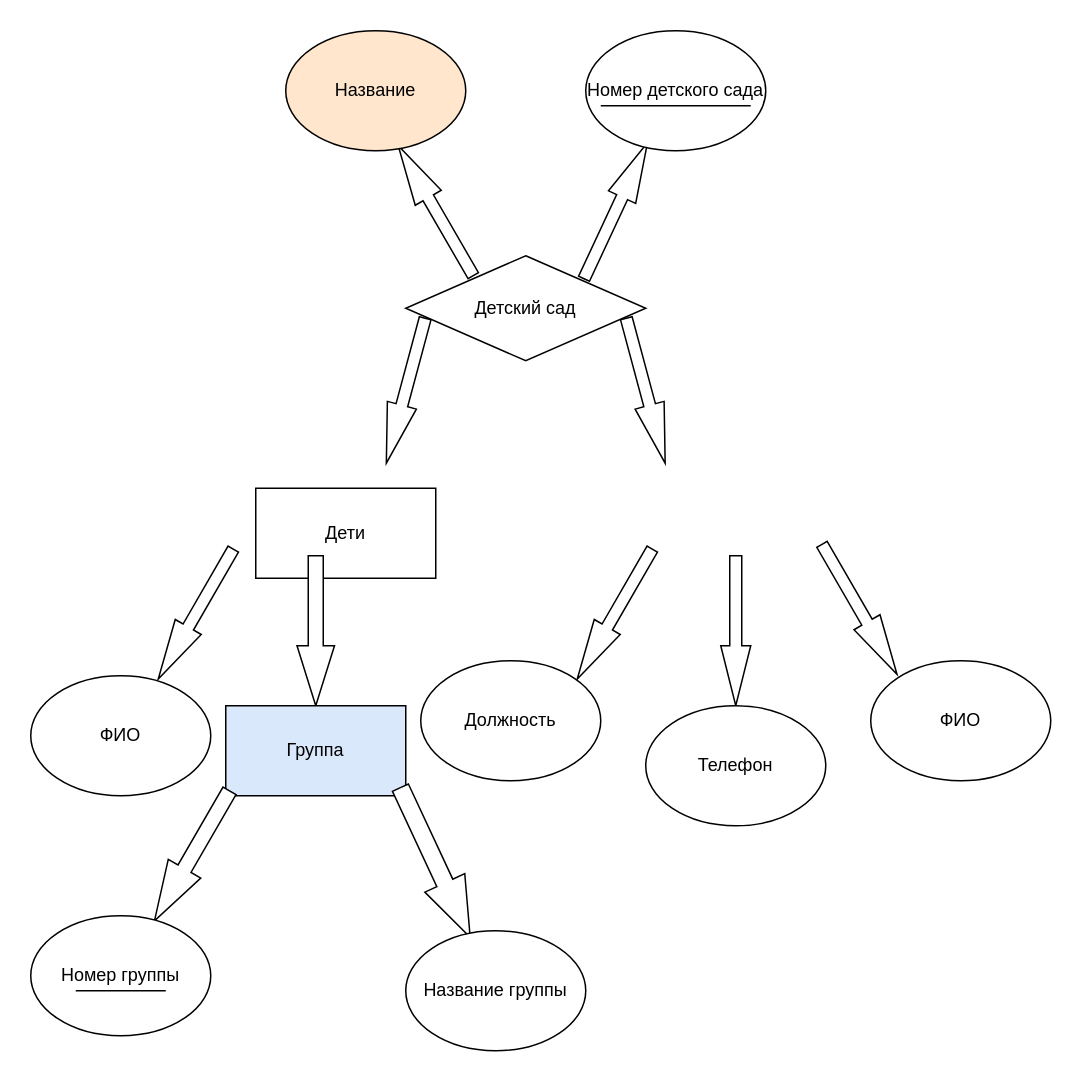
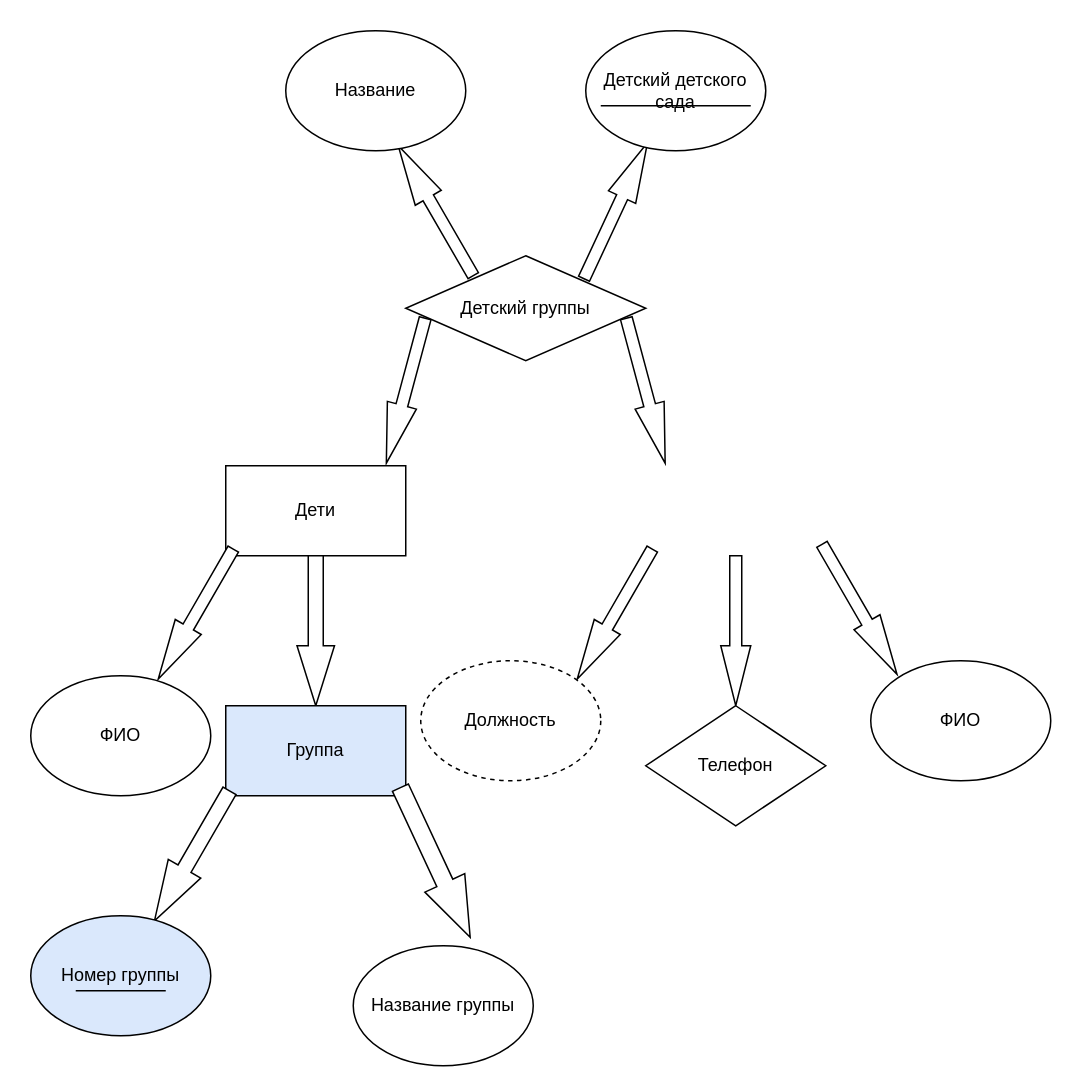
node "Название": fillcolor #ffe6cc -> #ffffff
node "Номер детского сада": label "Номер детского сада" -> "Детский детского сада"
node "Детский сад": label "Детский сад" -> "Детский группы"
node "Дети": moved (346, 533) -> (316, 511)
node "Должность": style solid -> dashed
node "Телефон": shape ellipse -> diamond
node "Номер группы": fillcolor #ffffff -> #dae8fc
node "Название группы": moved (496, 991) -> (443, 1006)
